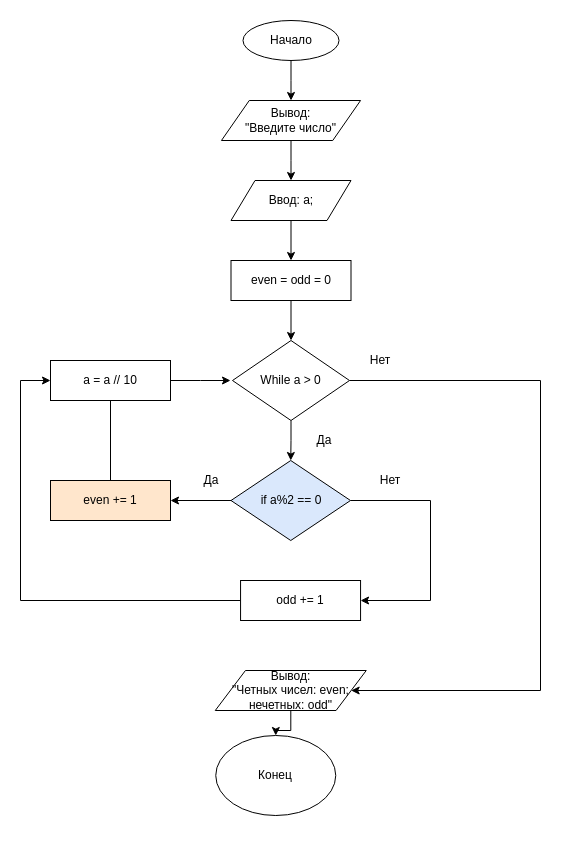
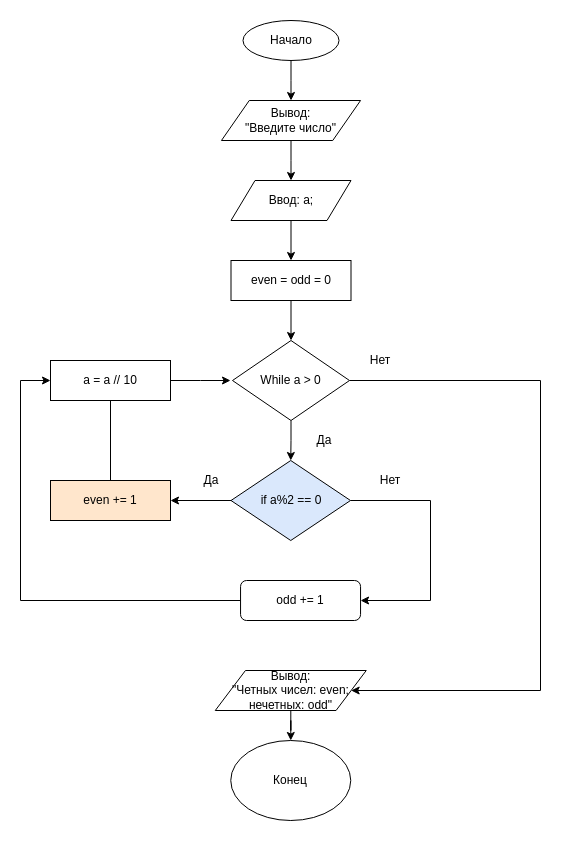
node "odd += 1": shape rectangle -> rounded rectangle
node "Конец": moved (276, 776) -> (291, 781)
